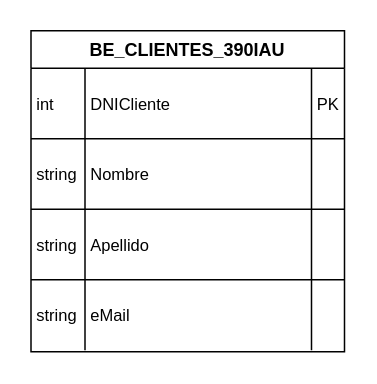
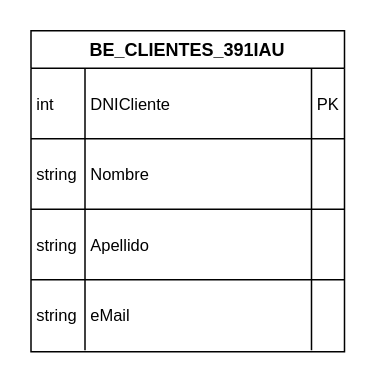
node "BE_CLIENTES_390IAU": label "BE_CLIENTES_390IAU" -> "BE_CLIENTES_391IAU"
